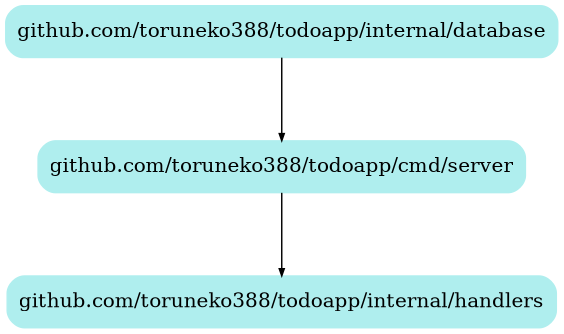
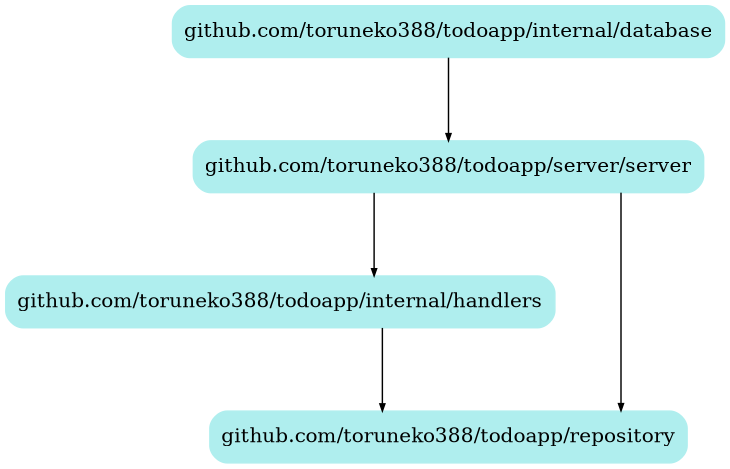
node "github.com/toruneko388/todoapp/cmd/server": label "github.com/toruneko388/todoapp/cmd/server" -> "github.com/toruneko388/todoapp/server/server"
node "github.com/toruneko388/todoapp/repository": added
